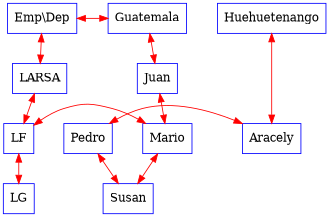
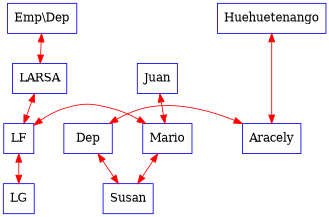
node "Guatemala": removed
node "Pedro": label "Pedro" -> "Dep"
